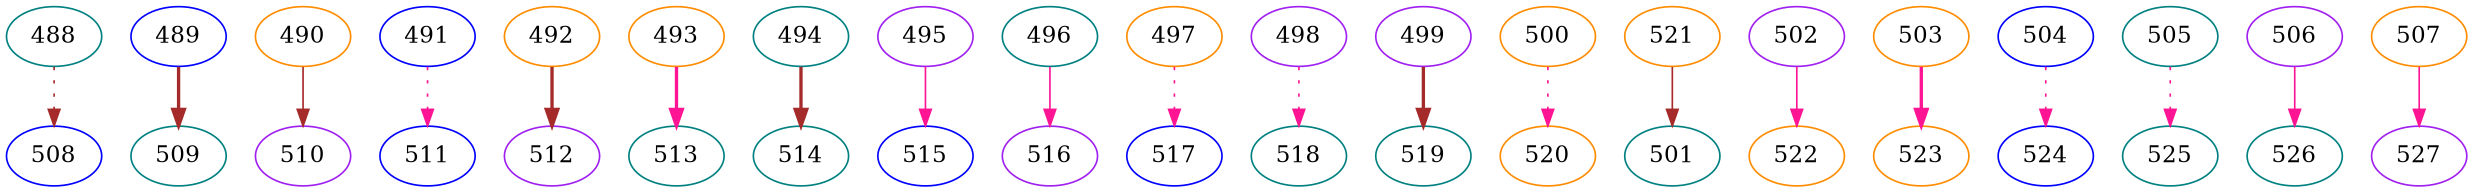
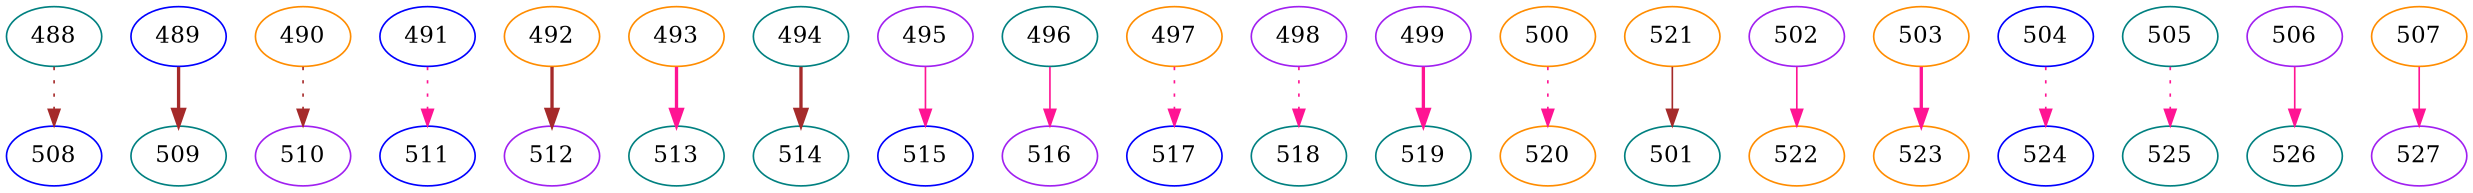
edge "490" -> "510": style solid -> dotted
edge "499" -> "519": color brown -> deeppink
